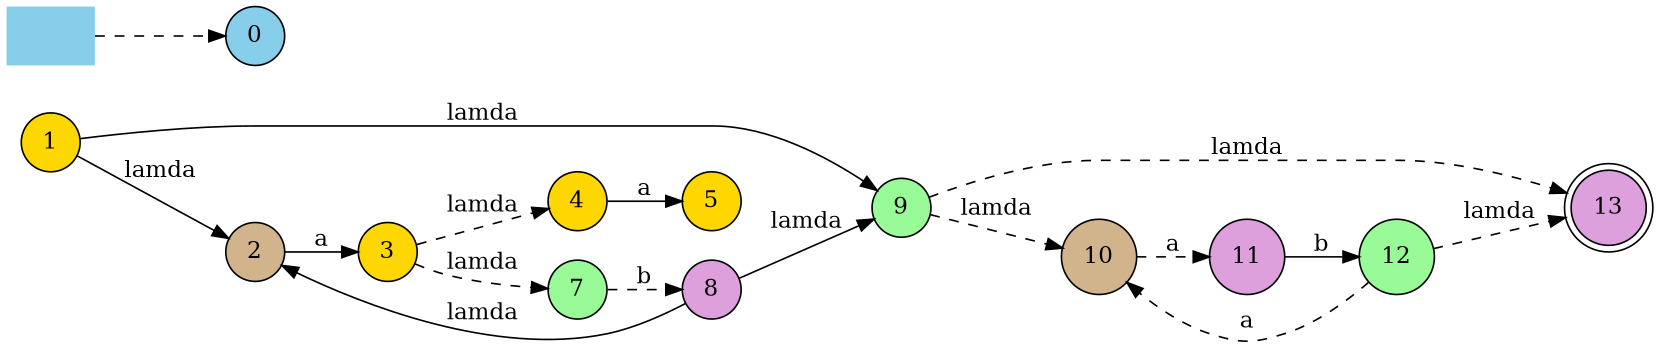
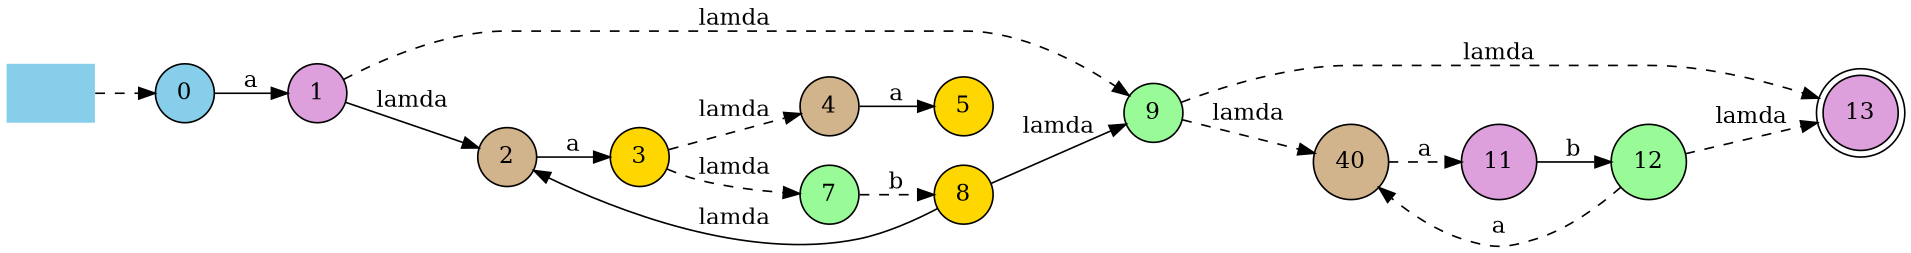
edge "0" -> "1": added, label "a"
edge "1" -> "9": style solid -> dashed
node "1": fillcolor gold -> plum
node "4": fillcolor gold -> tan
node "10": label "10" -> "40"
node "8": fillcolor plum -> gold
